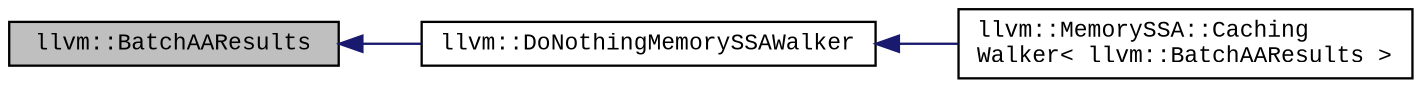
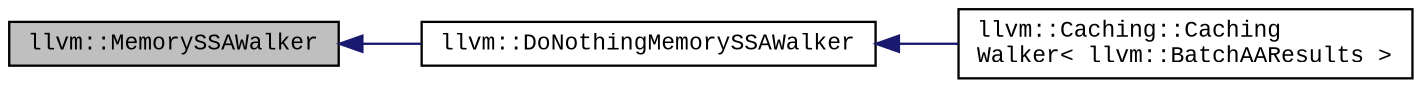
node "llvm::BatchAAResults": label "llvm::BatchAAResults" -> "llvm::MemorySSAWalker"
node "llvm::MemorySSA::Caching Walker< llvm::BatchAAResults >": label "llvm::MemorySSA::Caching Walker< llvm::BatchAAResults >" -> "llvm::Caching::Caching Walker< llvm::BatchAAResults >"
